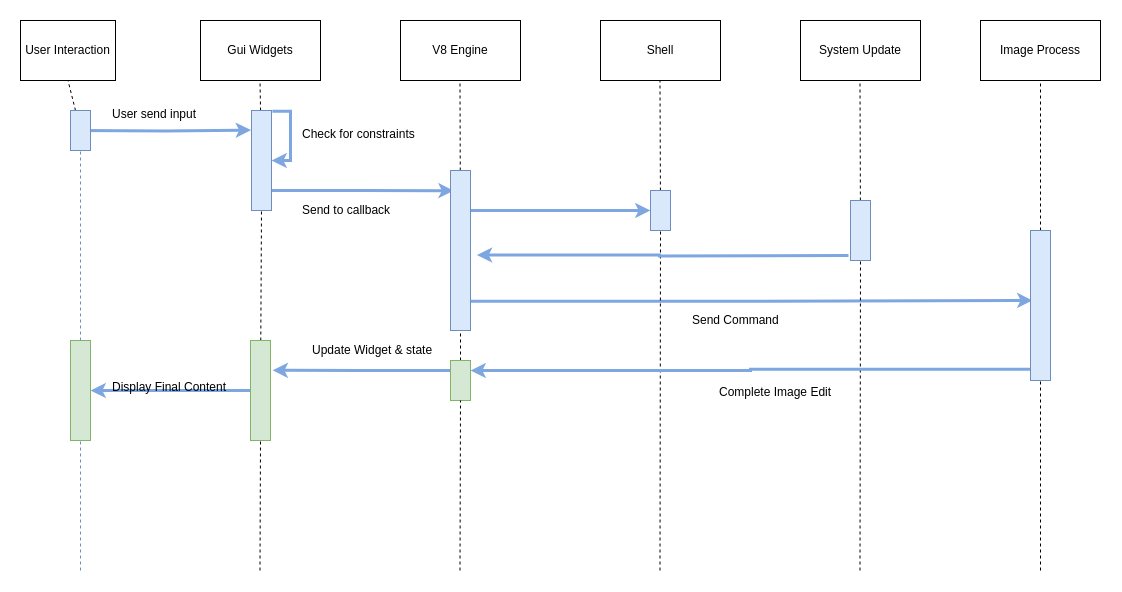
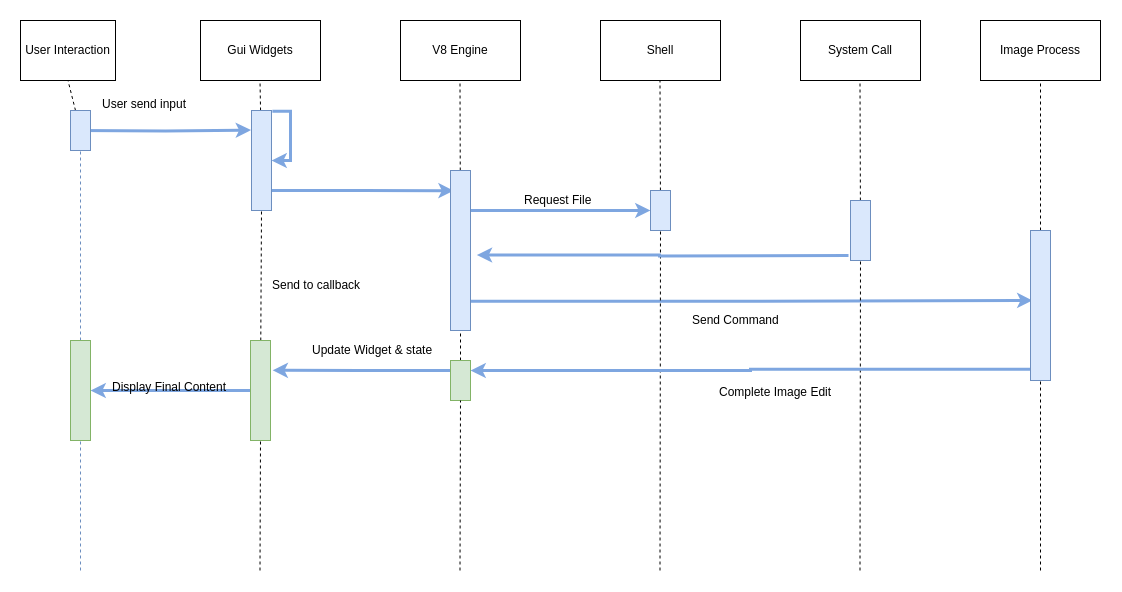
node "System Update": label "System Update" -> "System Call"
node "User send input": moved (161, 115) -> (151, 105)
node "Check for constraints": removed
node "Request File": added
node "Send to callback": moved (351, 211) -> (321, 286)
